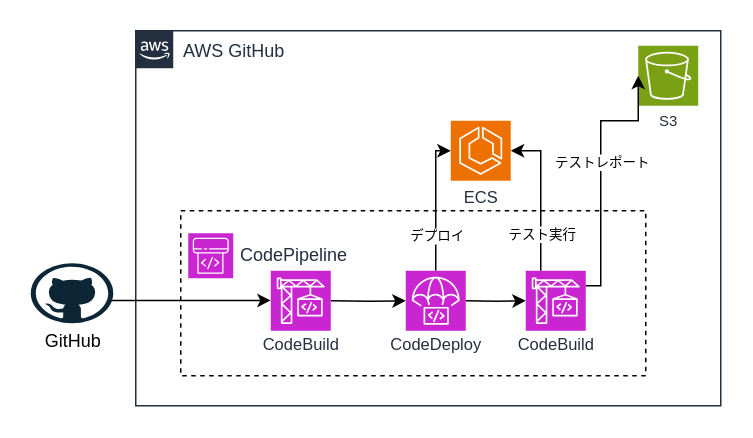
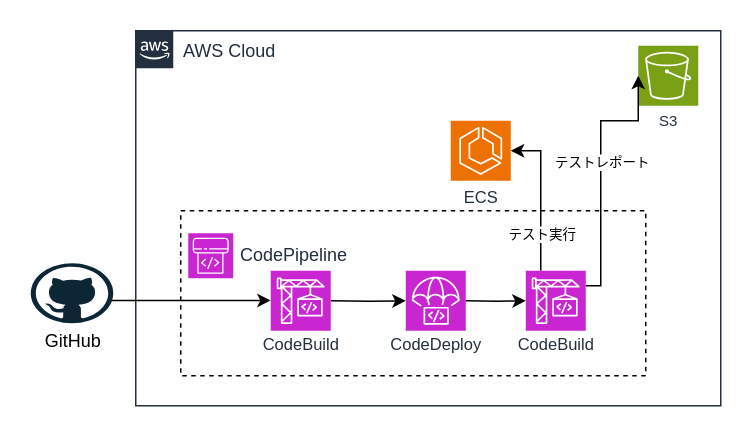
node "AWS GitHub": label "AWS GitHub" -> "AWS Cloud"
edge "CodeDeploy" -> "ECS": removed, label "デプロイ"
